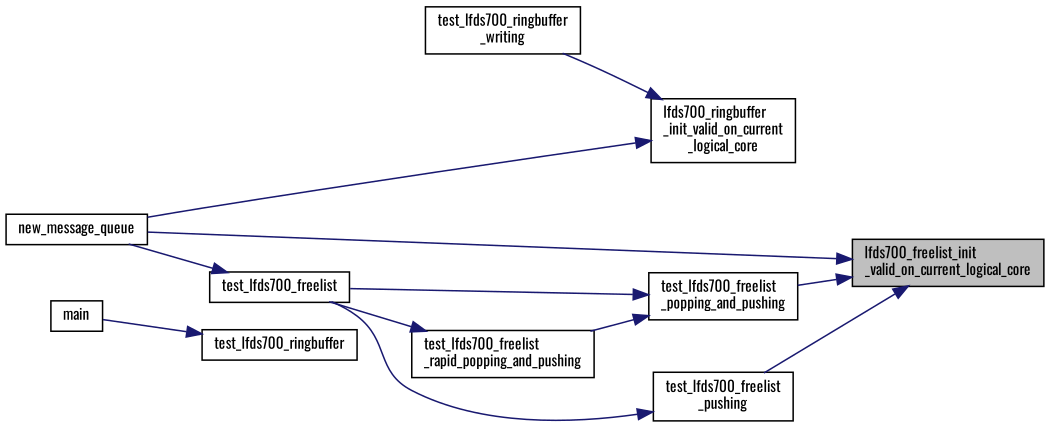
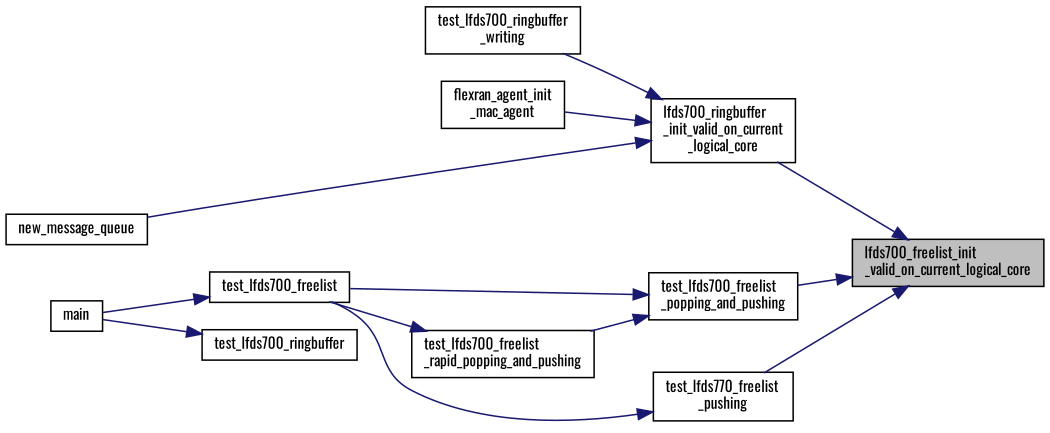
node "flexran_agent_init _mac_agent": added
edge "new_message_queue" -> "lfds700_freelist_init _valid_on_current_logical_core": now "lfds700_ringbuffer _init_valid_on_current _logical_core" -> "lfds700_freelist_init _valid_on_current_logical_core"
edge "new_message_queue" -> "test_lfds700_freelist": now "main" -> "test_lfds700_freelist"
node "test_lfds700_freelist _pushing": label "test_lfds700_freelist _pushing" -> "test_lfds770_freelist _pushing"
